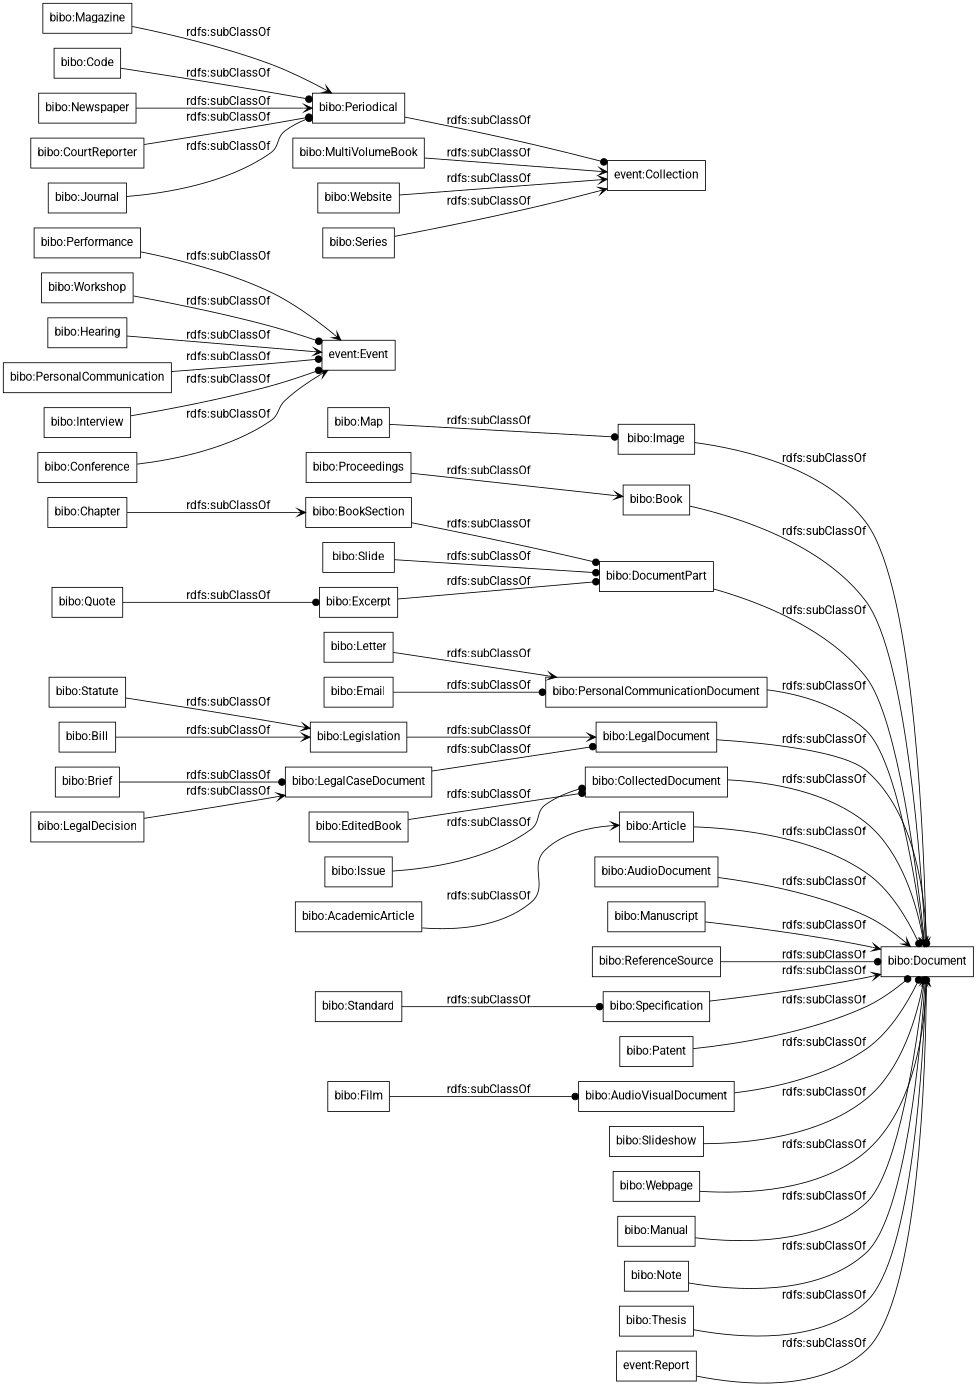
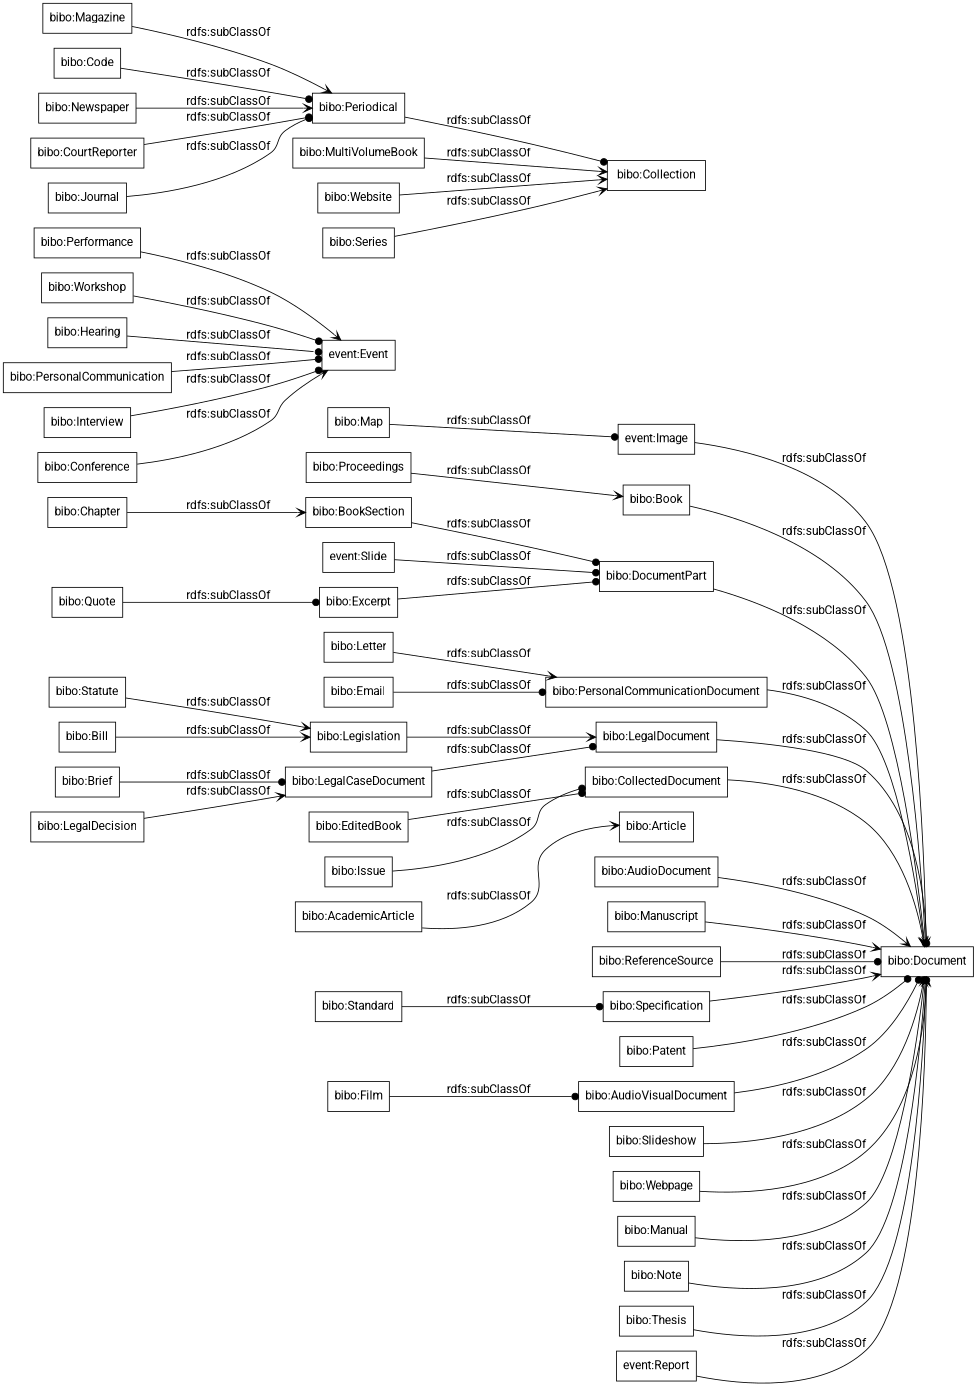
node "event:Collection": label "event:Collection" -> "bibo:Collection"
edge "bibo:Hearing" -> "event:Event": arrowhead vee -> dot
node "bibo:Image": label "bibo:Image" -> "event:Image"
node "bibo:Slide": label "bibo:Slide" -> "event:Slide"
edge "bibo:Article" -> "bibo:Document": removed, label "rdfs:subClassOf"
